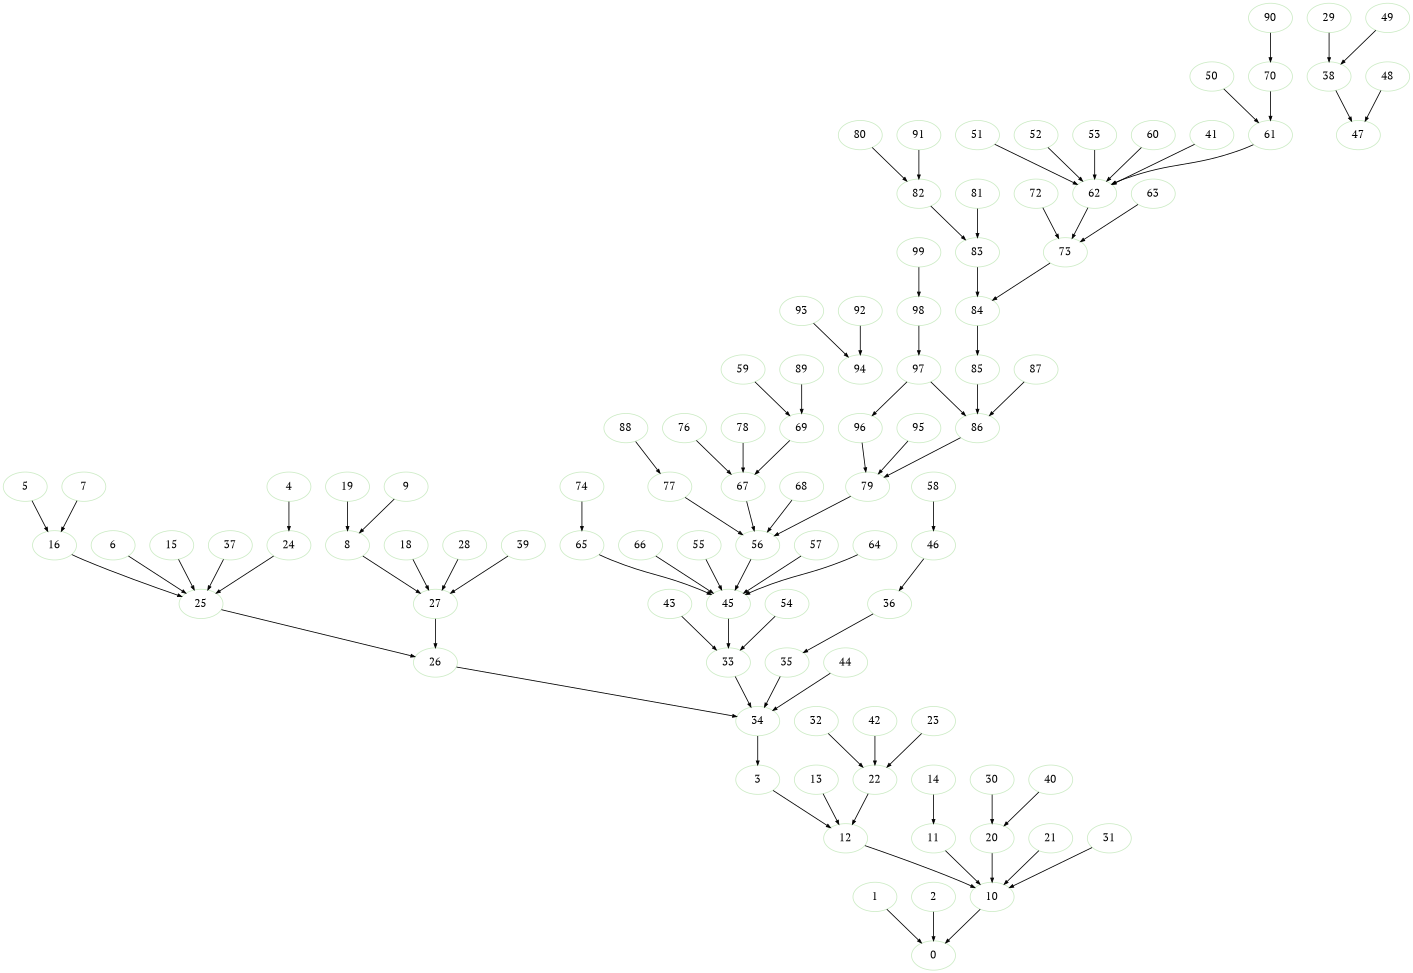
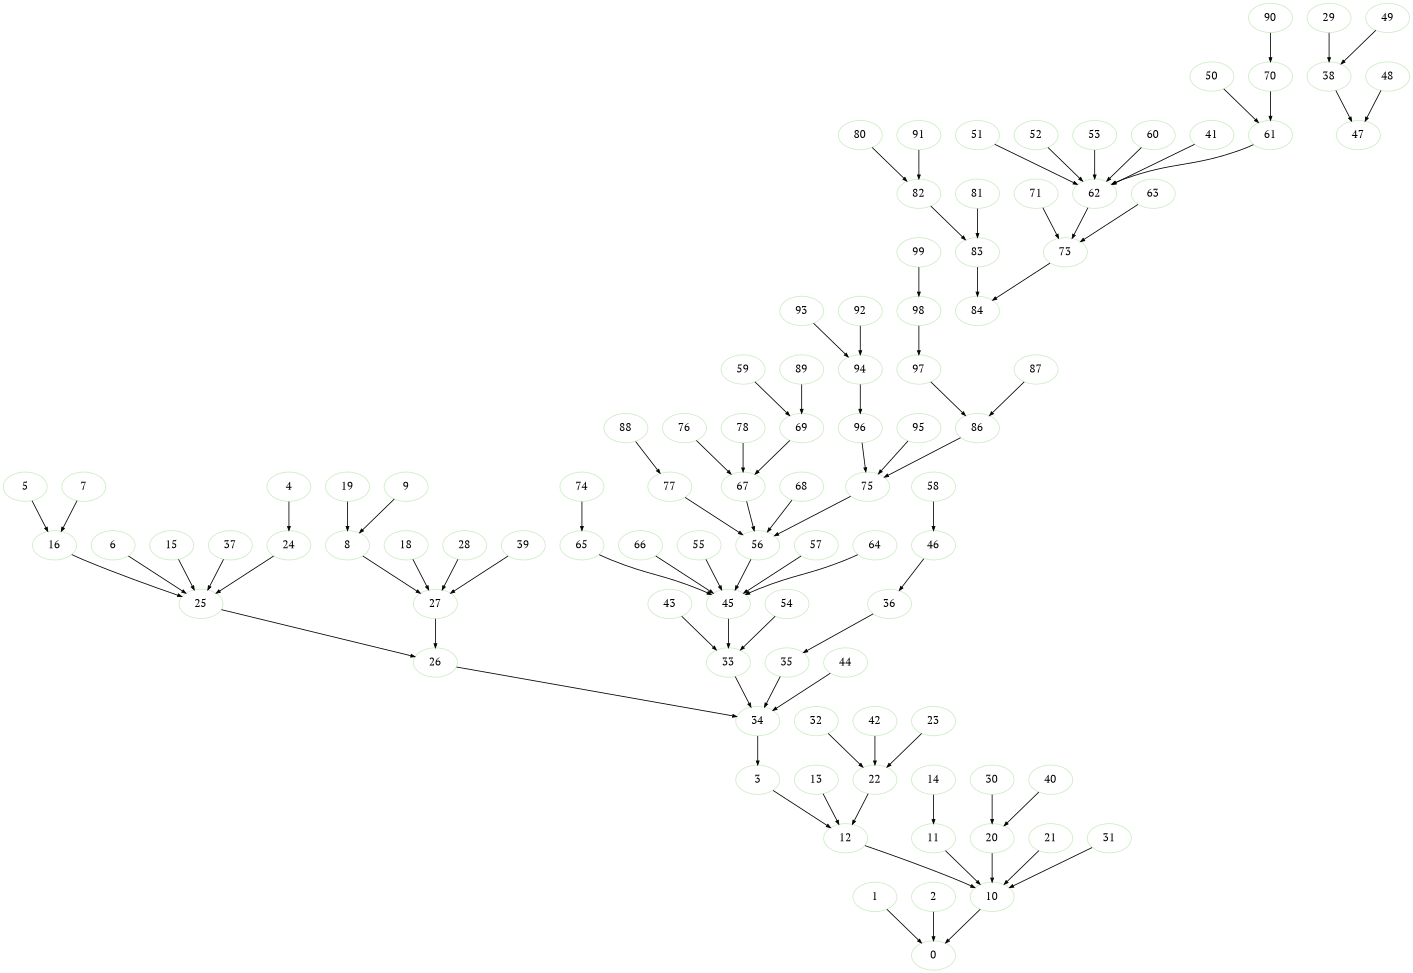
node "72": label "72" -> "71"
node "85": removed
edge "97" -> "96": now "94" -> "96"
node "79": label "79" -> "75"
